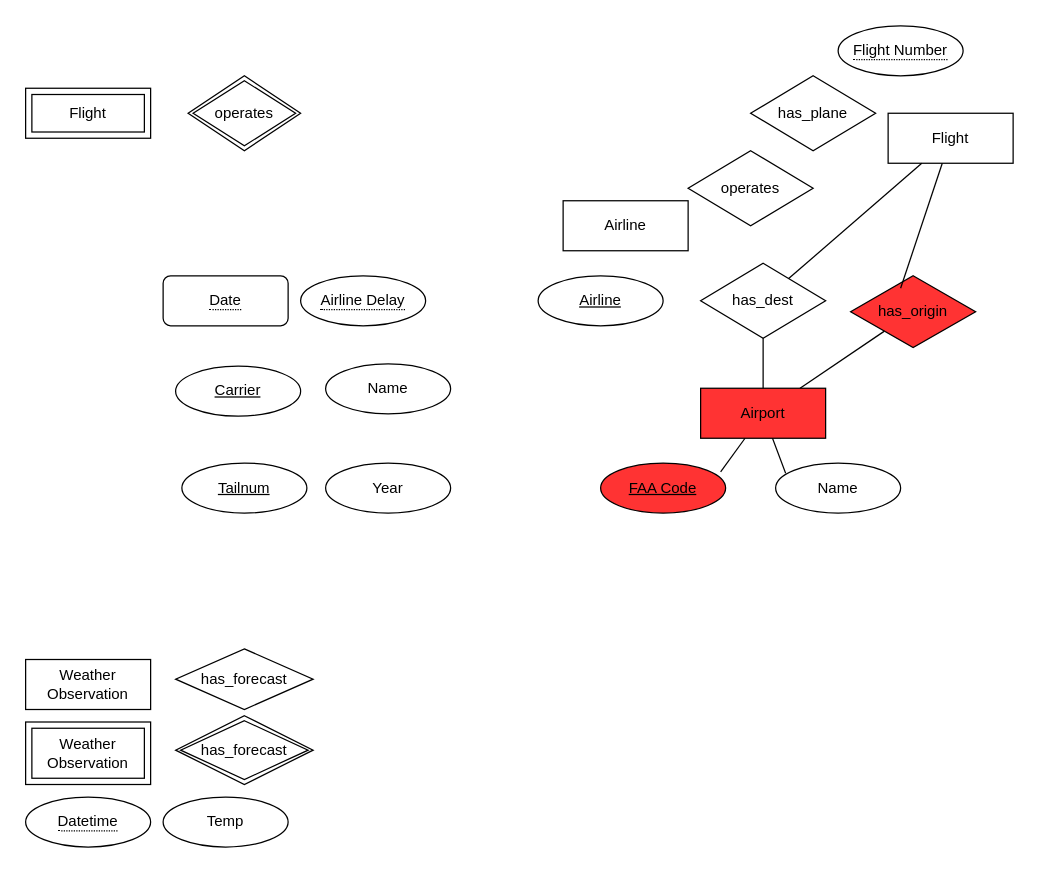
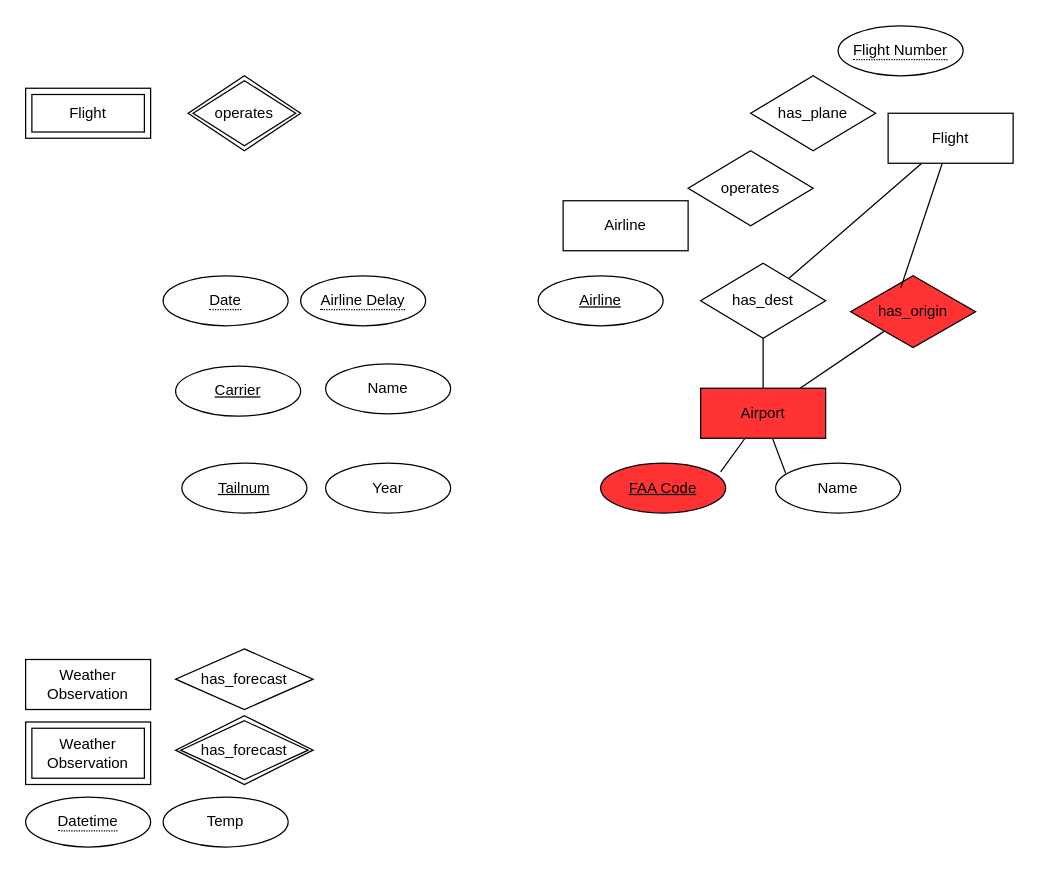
node "Date": shape rounded rectangle -> ellipse
